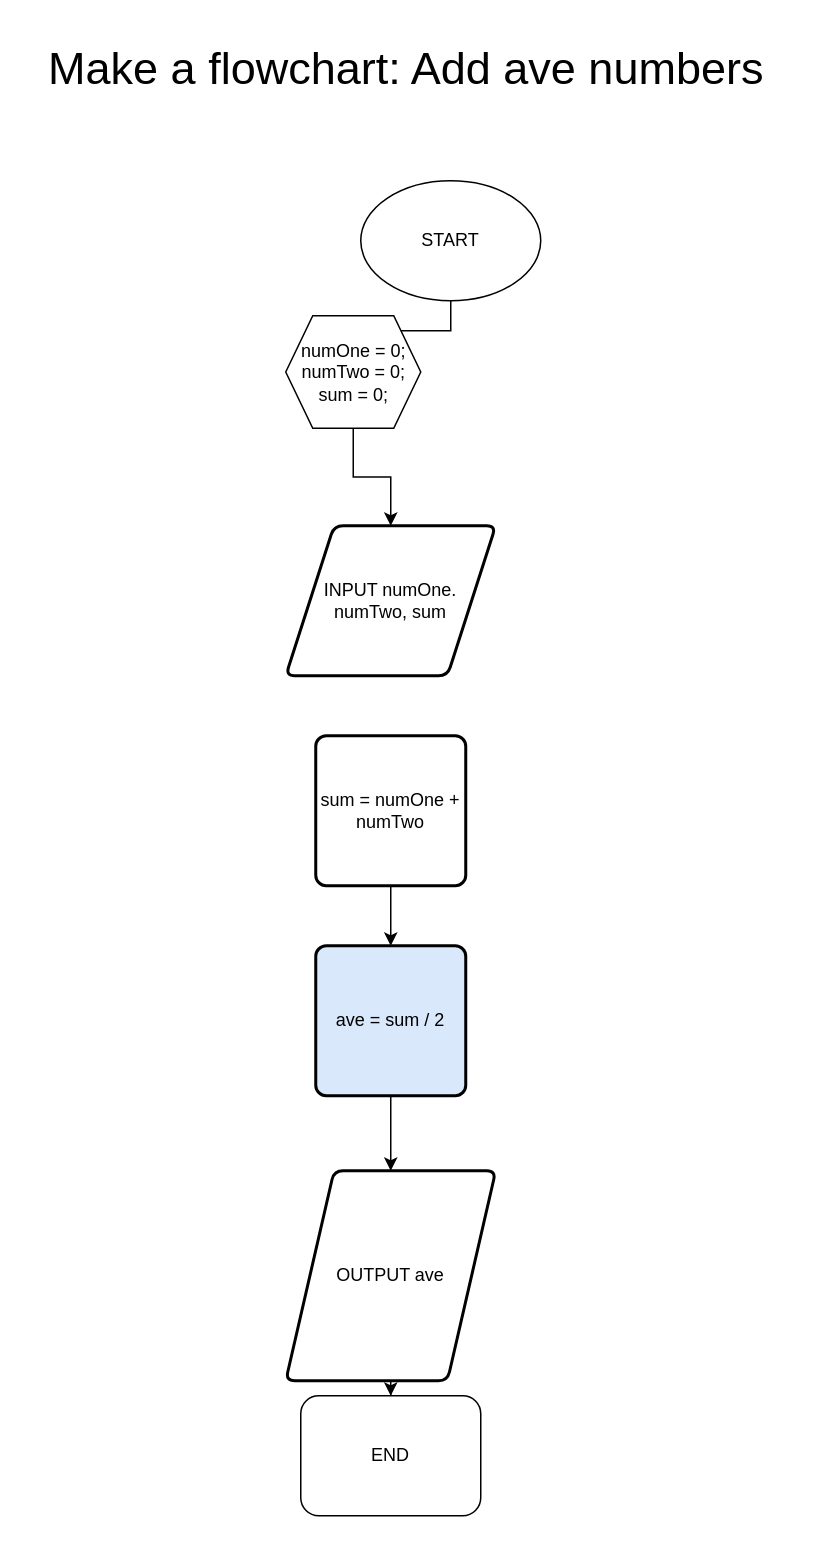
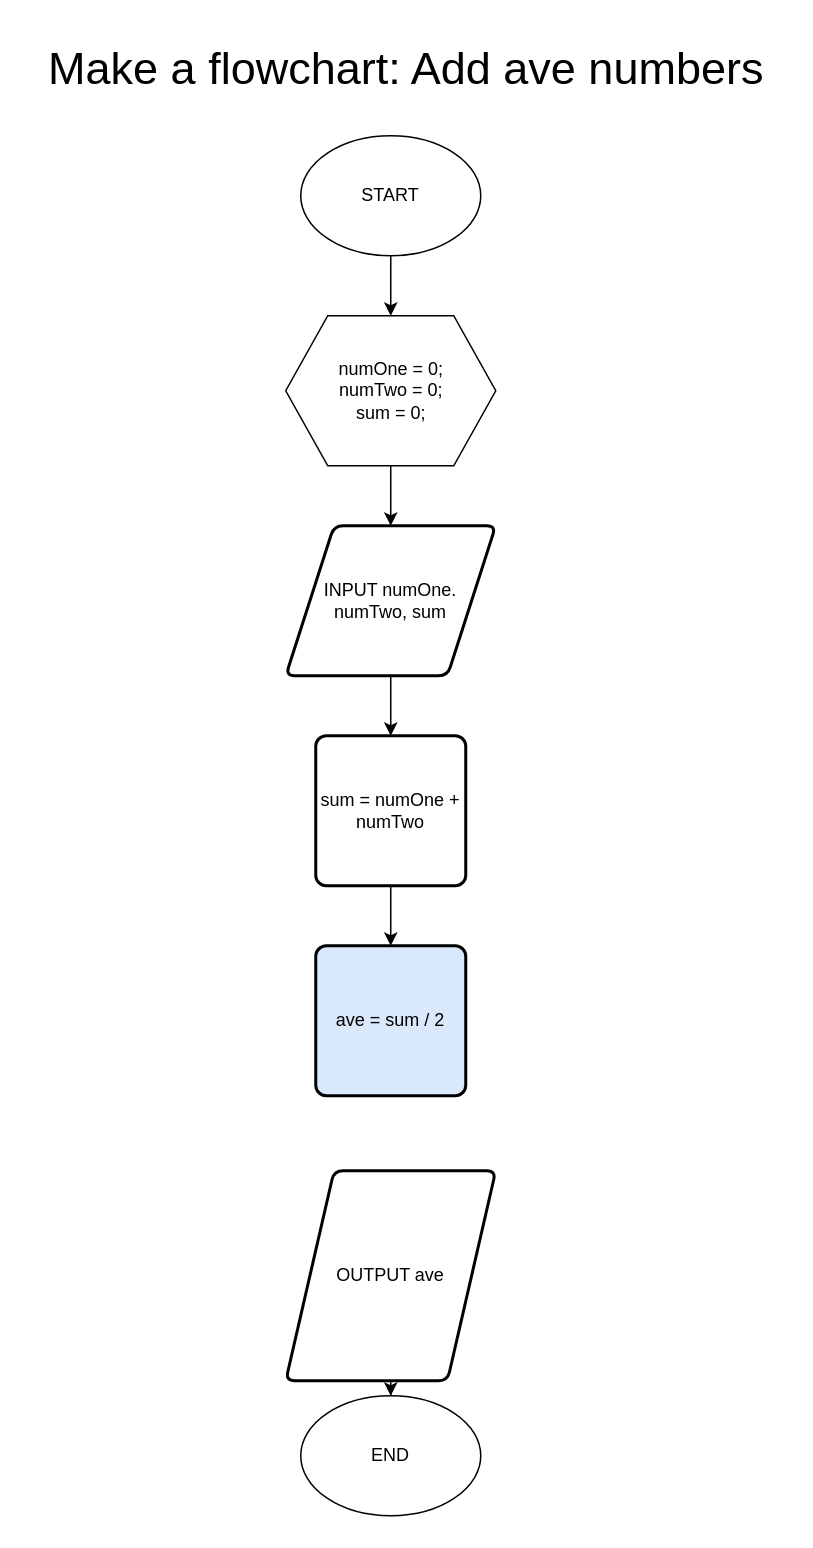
node "START": moved (451, 241) -> (391, 196)
node "numOne = 0; numTwo = 0; sum = 0;": size 135x113 -> 210x150
edge "INPUT numOne. numTwo, sum" -> "sum = numOne + numTwo": added
edge "ave = sum / 2" -> "OUTPUT ave": removed
node "END": shape rounded rectangle -> ellipse
